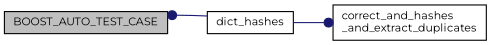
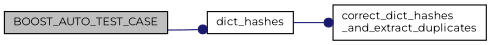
edge "dict_hashes" -> "BOOST_AUTO_TEST_CASE": reversed
node "correct_and_hashes _and_extract_duplicates": label "correct_and_hashes _and_extract_duplicates" -> "correct_dict_hashes _and_extract_duplicates"
